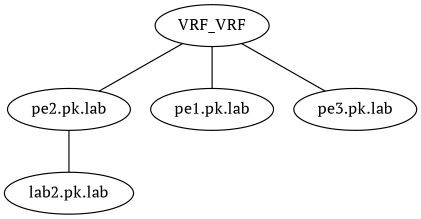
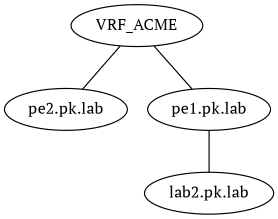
node "VRF_VRF": label "VRF_VRF" -> "VRF_ACME"
node "pe3.pk.lab": removed
edge "pe2.pk.lab" -- "lab2.pk.lab": now "pe1.pk.lab" -- "lab2.pk.lab"
